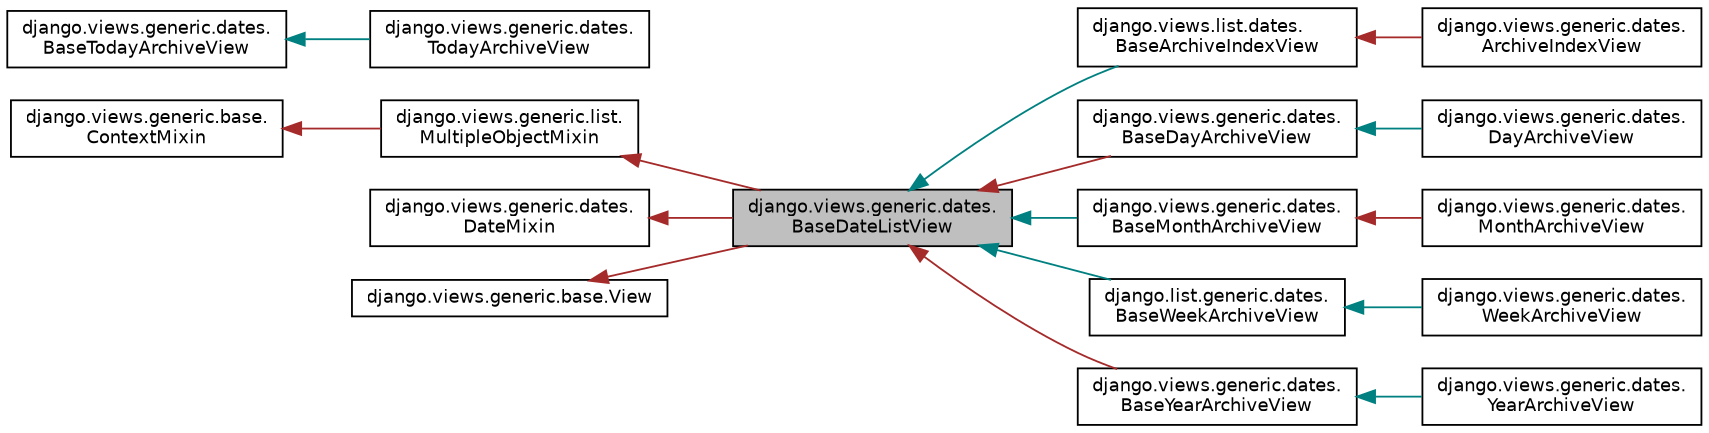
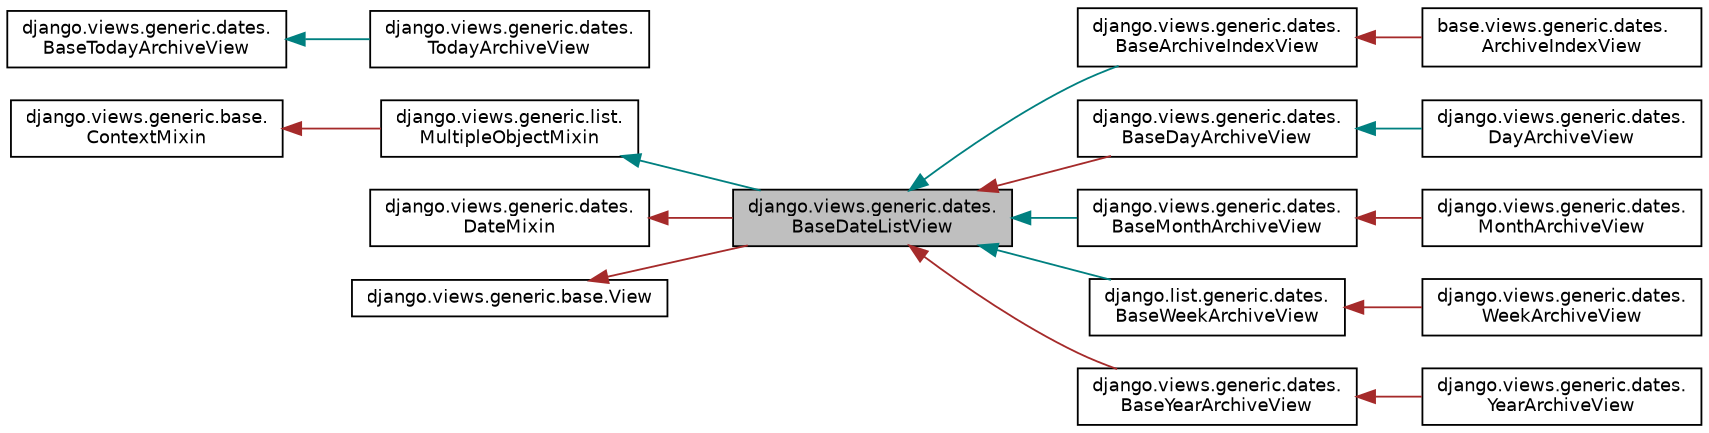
node "django.views.list.dates. BaseArchiveIndexView": label "django.views.list.dates. BaseArchiveIndexView" -> "django.views.generic.dates. BaseArchiveIndexView"
node "django.views.generic.dates. ArchiveIndexView": label "django.views.generic.dates. ArchiveIndexView" -> "base.views.generic.dates. ArchiveIndexView"
edge "django.views.generic.dates. BaseDateListView" -> "django.views.generic.list. MultipleObjectMixin": color brown -> teal
edge "django.views.generic.dates. WeekArchiveView" -> "django.list.generic.dates. BaseWeekArchiveView": color teal -> brown
edge "django.views.generic.dates. YearArchiveView" -> "django.views.generic.dates. BaseYearArchiveView": color teal -> brown
